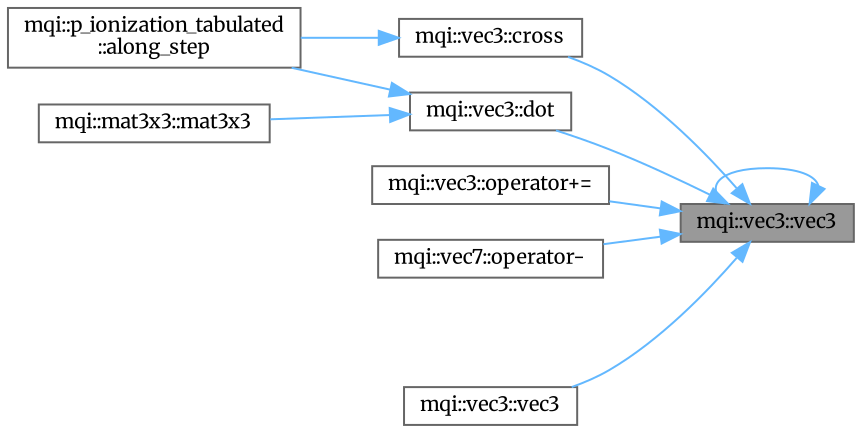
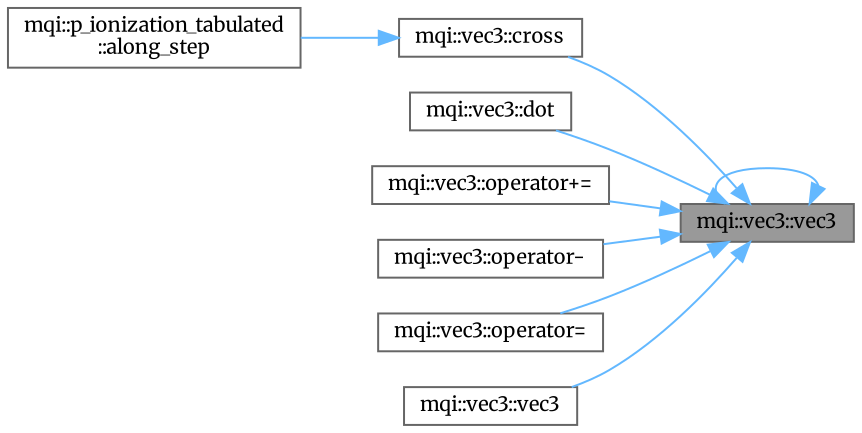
edge "mqi::p_ionization_tabulated ::along_step" -> "mqi::vec3::dot": removed
node "mqi::mat3x3::mat3x3": removed
node "mqi::vec7::operator-": label "mqi::vec7::operator-" -> "mqi::vec3::operator-"
node "mqi::vec3::operator=": added
